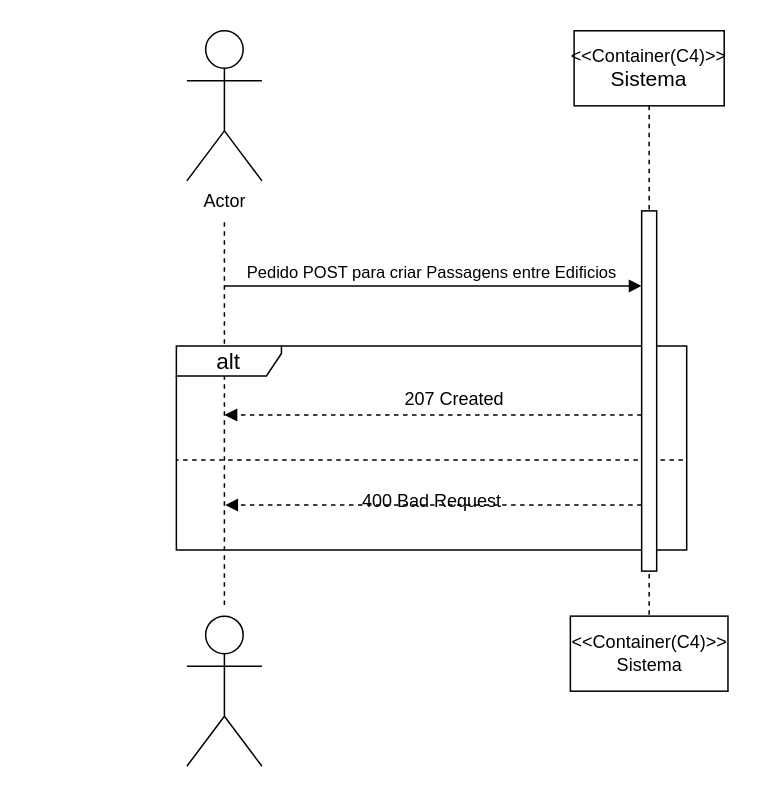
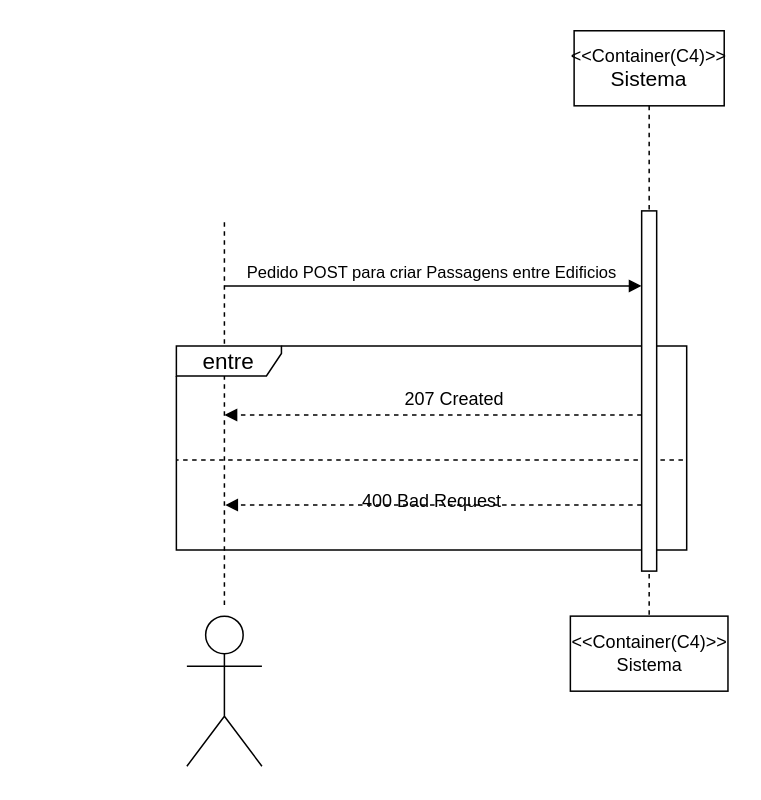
node "Actor": removed
node "alt": label "alt" -> "entre"
